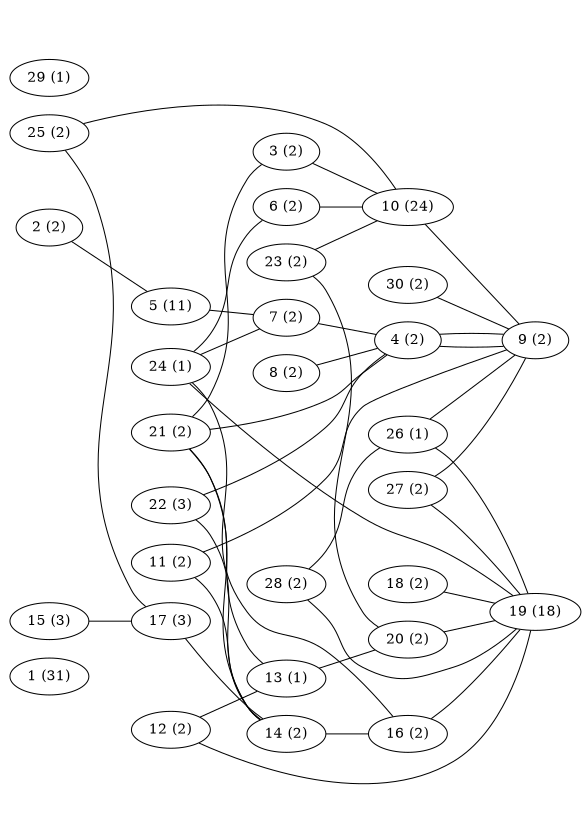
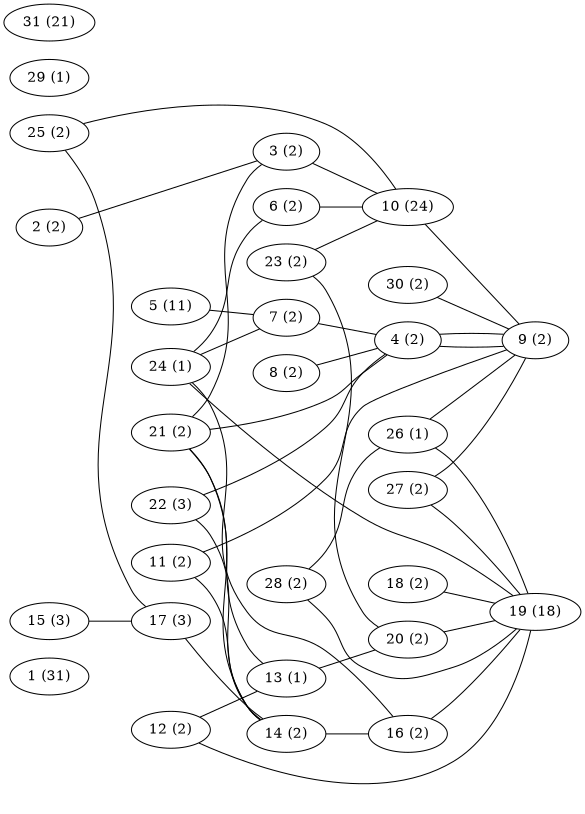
node "31 (21)": added
edge "2 (2)" -- "5 (11)": now "2 (2)" -- "3 (2)"
